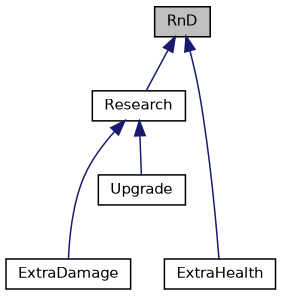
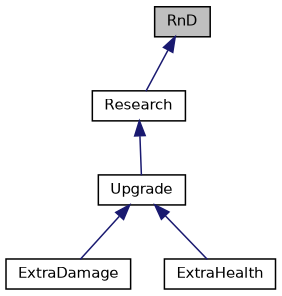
edge "ExtraHealth" -> "RnD": now "ExtraHealth" -> "Upgrade"
edge "ExtraDamage" -> "Research": now "ExtraDamage" -> "Upgrade"
